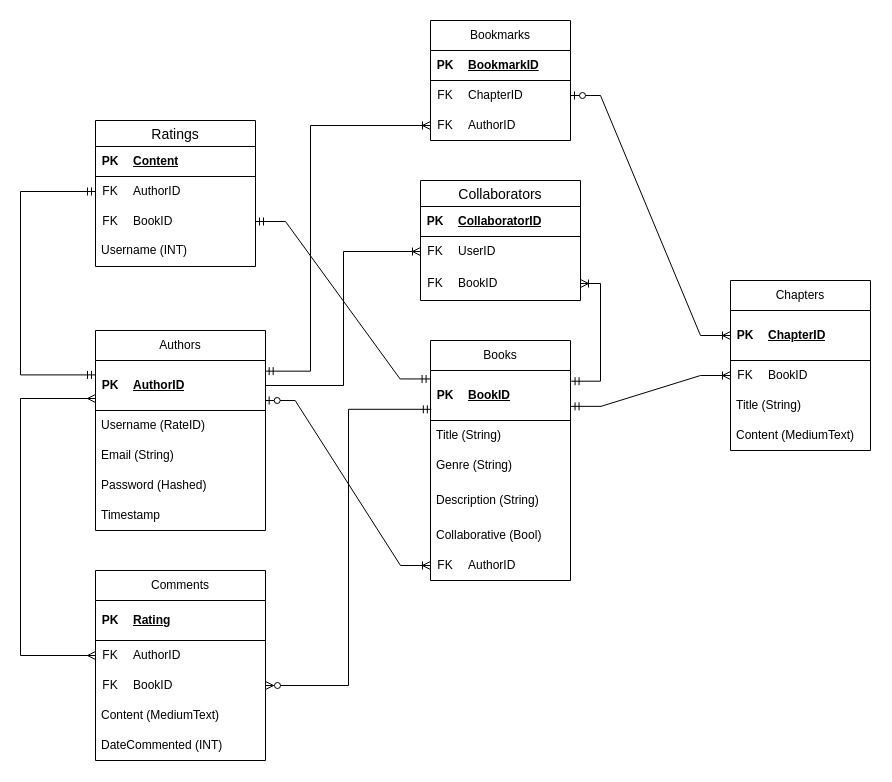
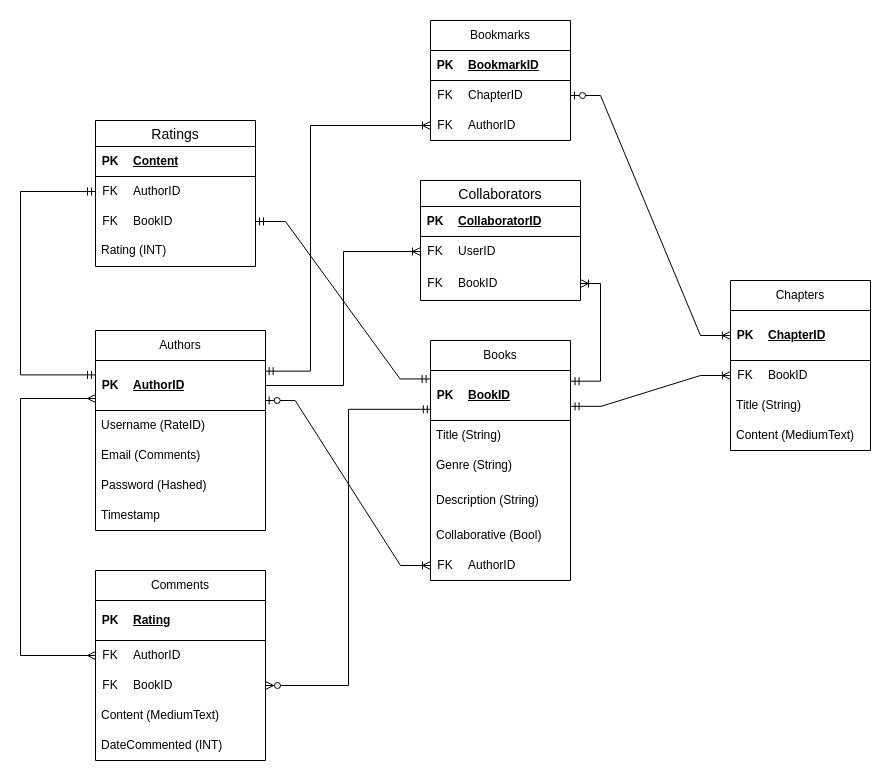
node "Username (INT)": label "Username (INT)" -> "Rating (INT)"
node "Email (String)": label "Email (String)" -> "Email (Comments)"
